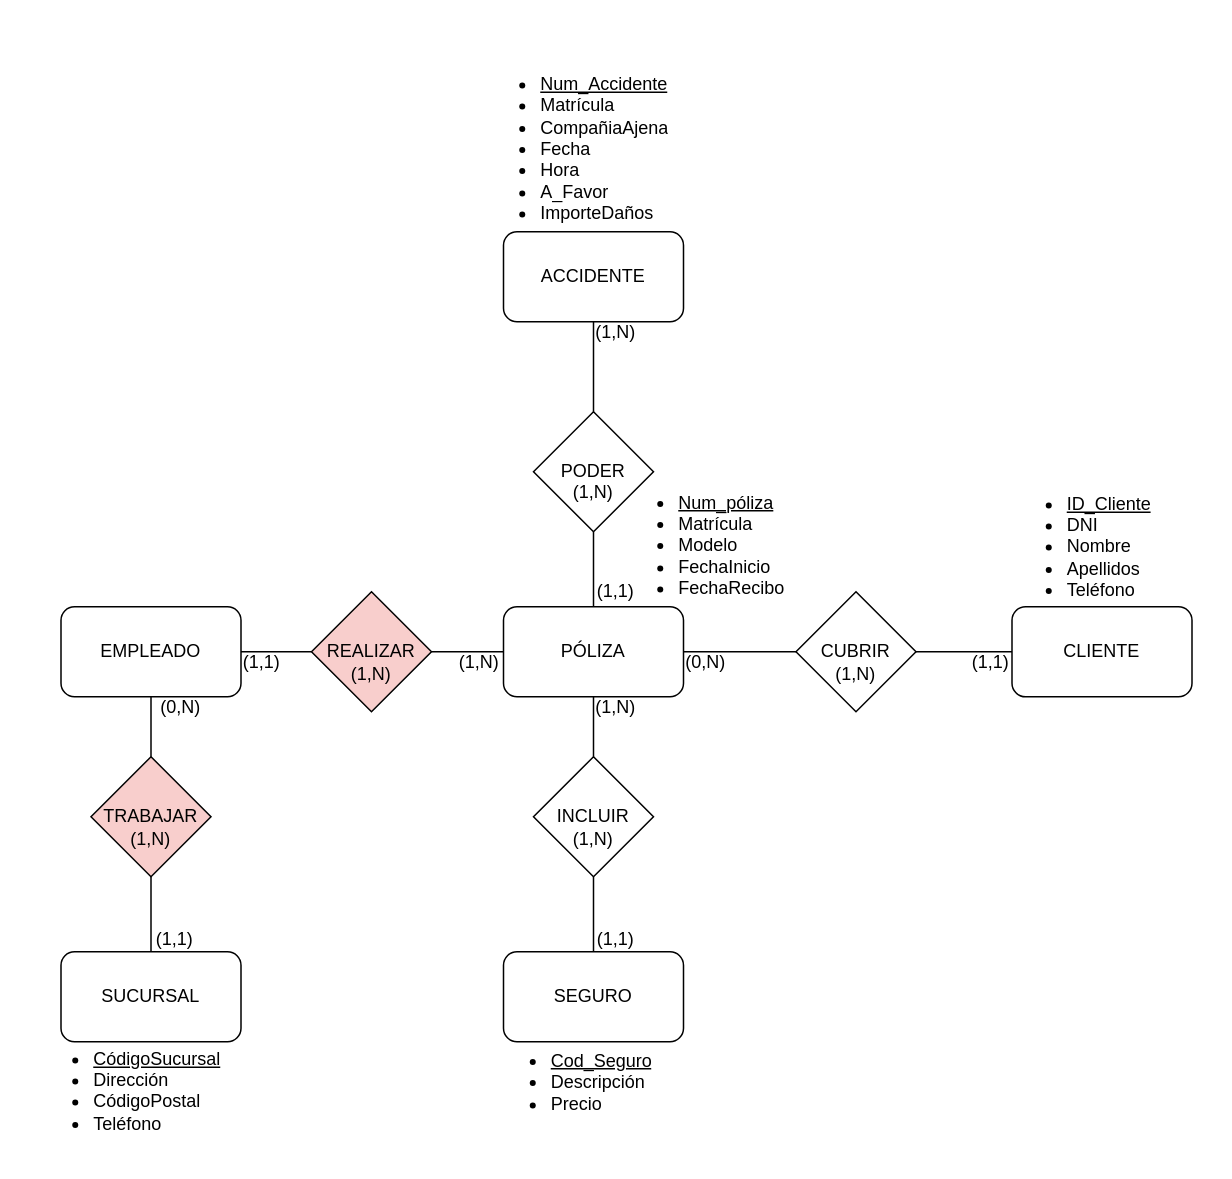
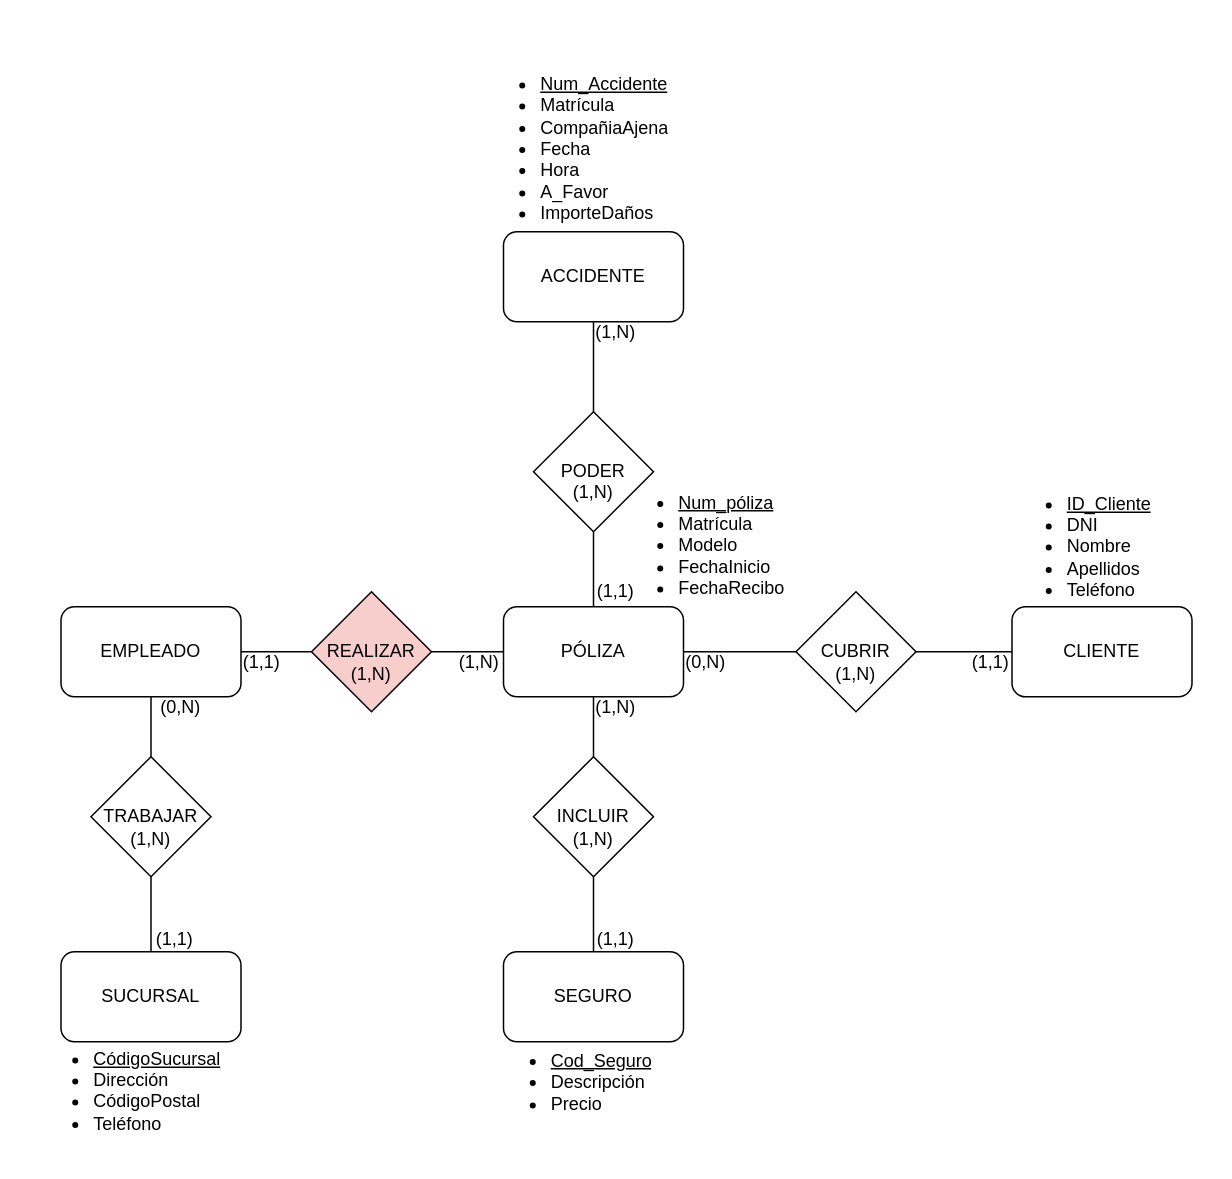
node "TRABAJAR": fillcolor #f8cecc -> #ffffff
